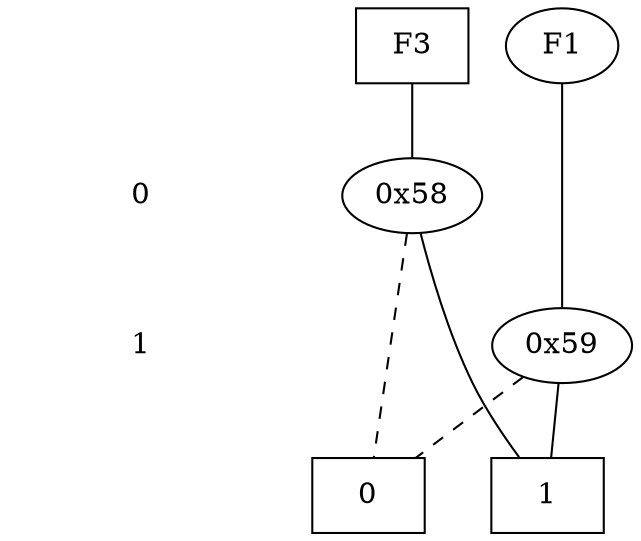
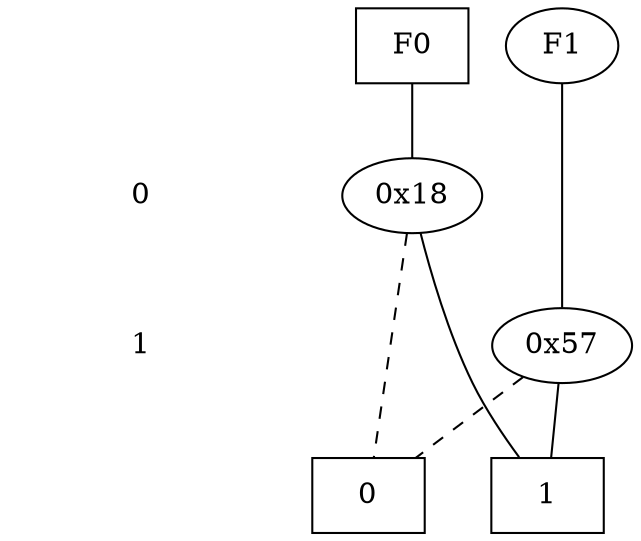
node "F3": label "F3" -> "F0"
node "0x58": label "0x58" -> "0x18"
node "0x59": label "0x59" -> "0x57"
